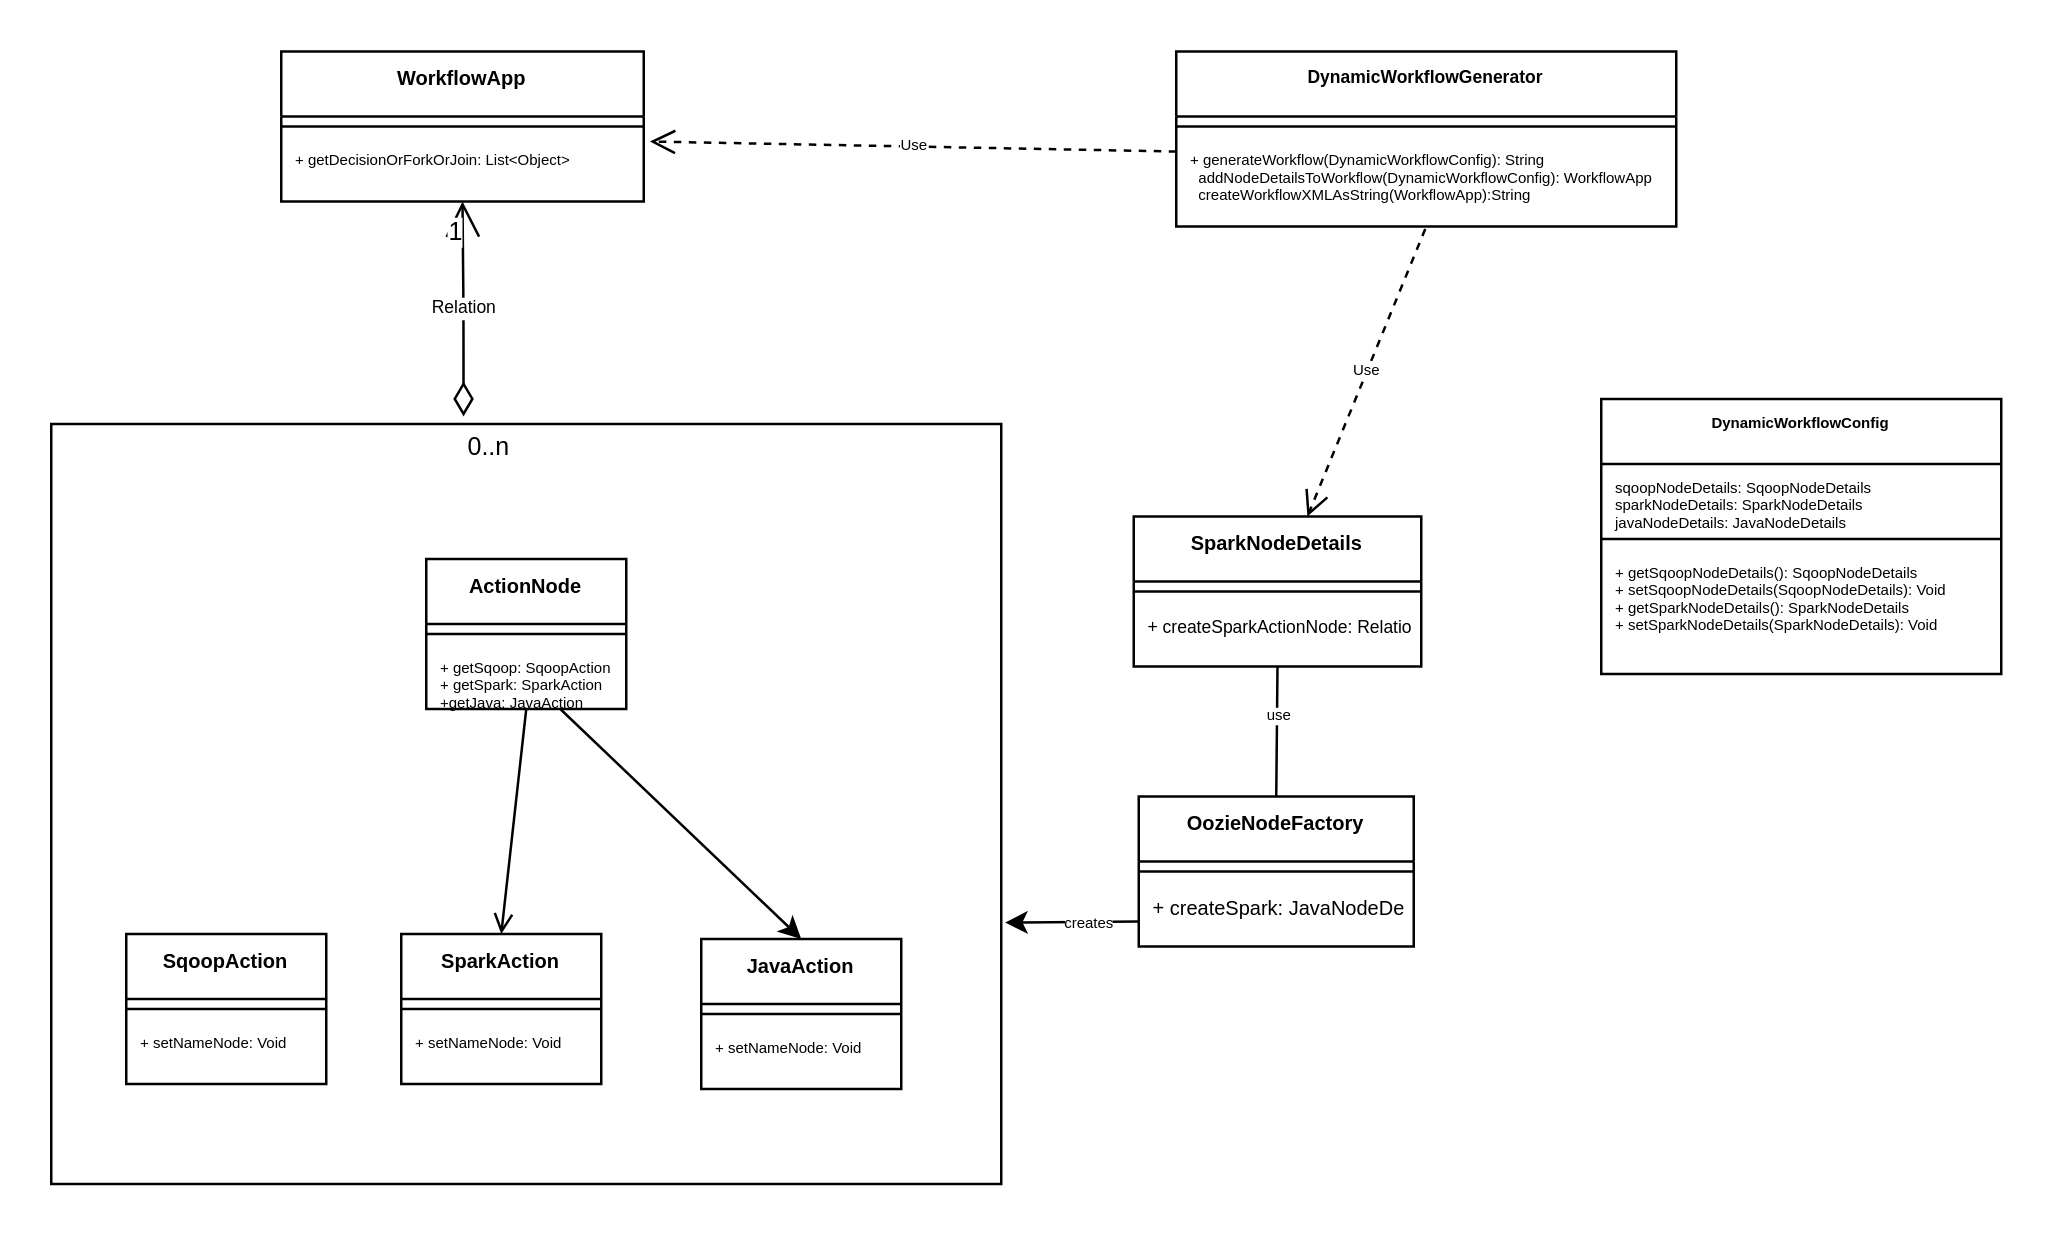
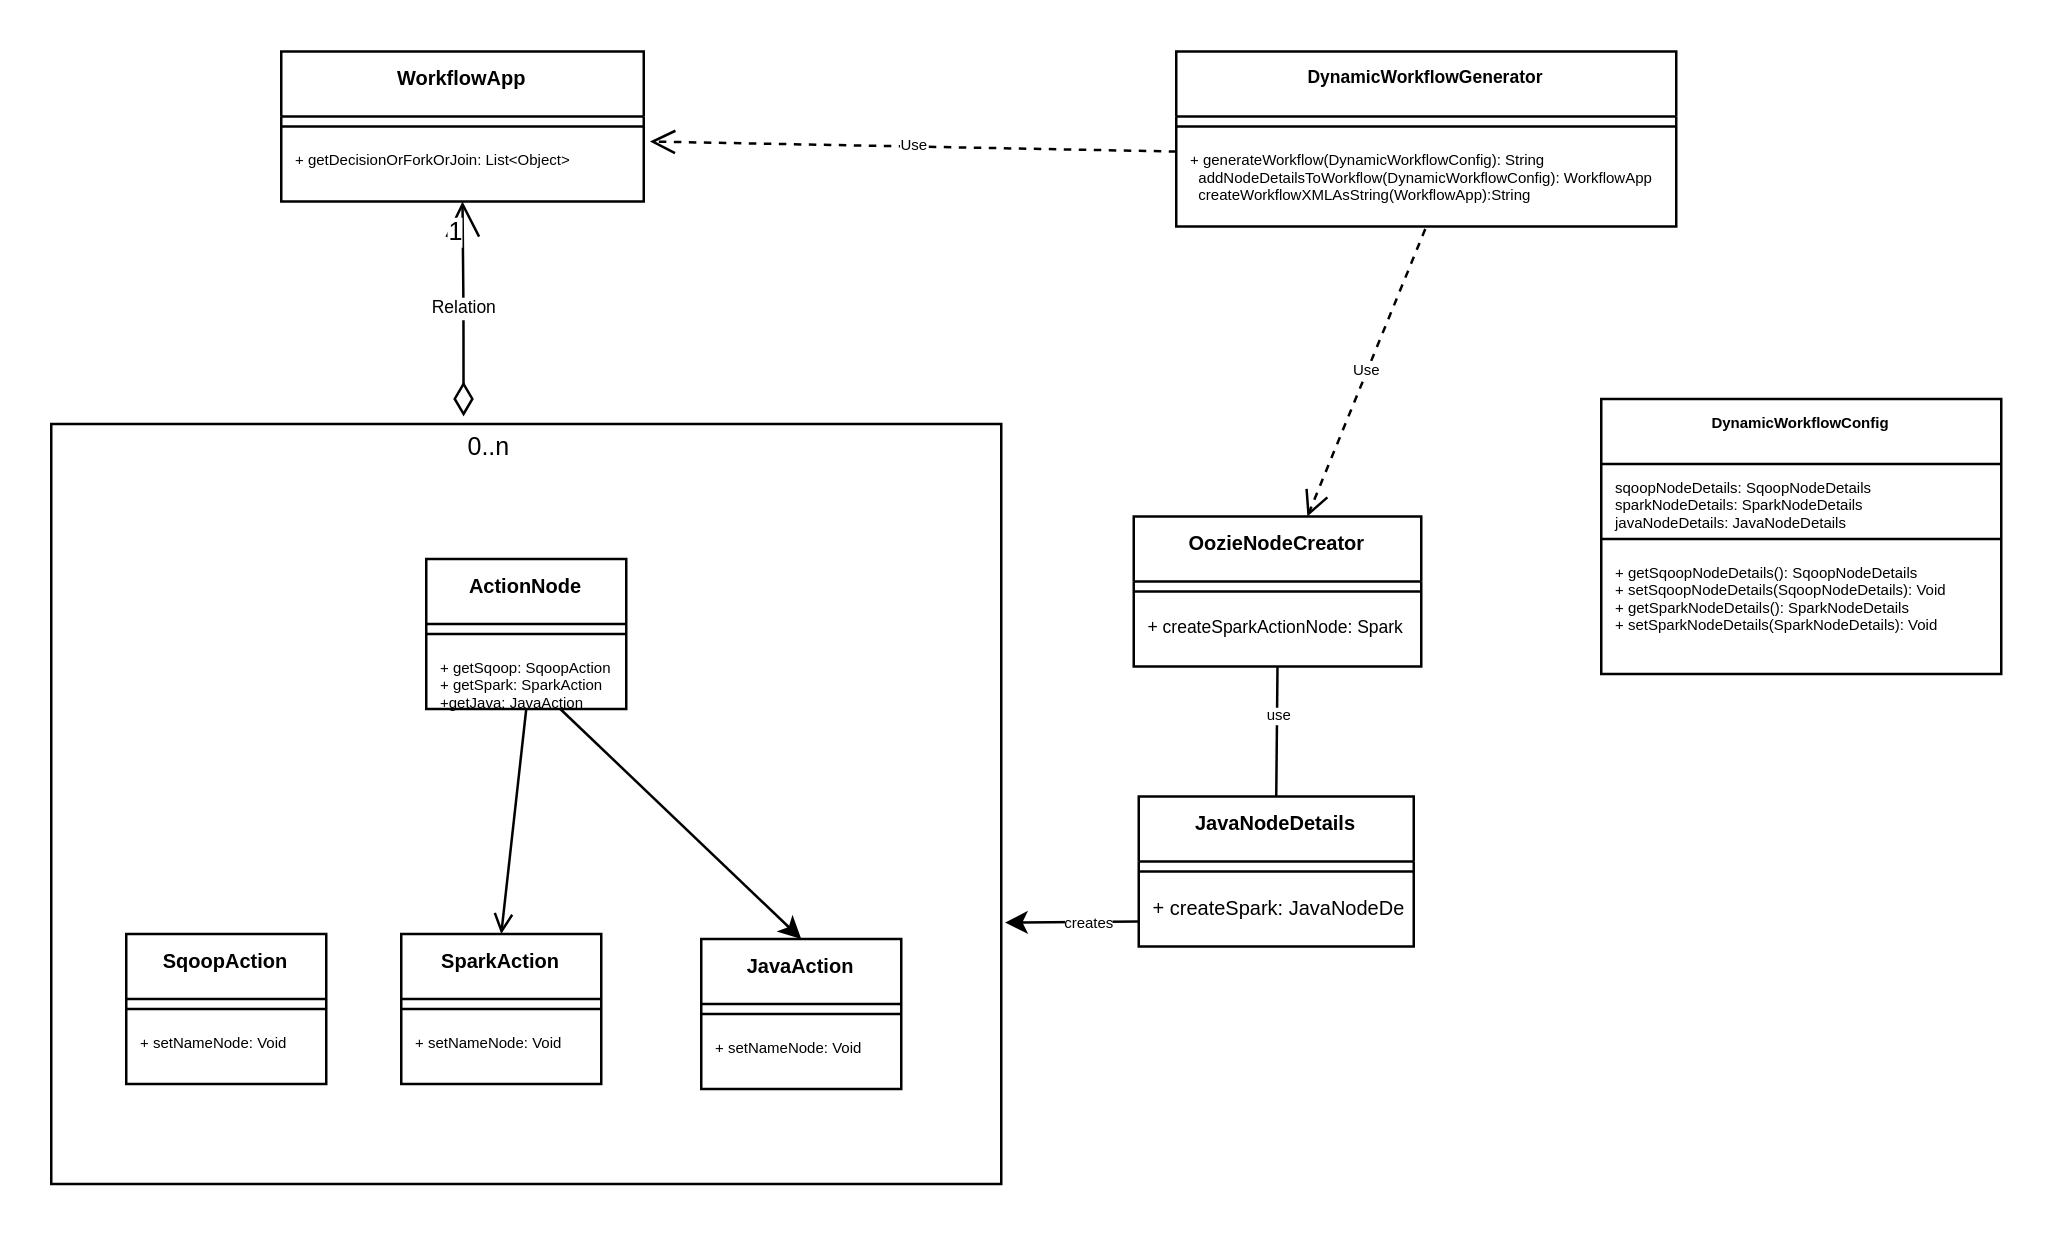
node "SparkNodeDetails": label "SparkNodeDetails" -> "OozieNodeCreator"
node "+ createSparkActionNode: Relation": label "+ createSparkActionNode: Relation" -> "+ createSparkActionNode: Spark"
node "OozieNodeFactory": label "OozieNodeFactory" -> "JavaNodeDetails"
